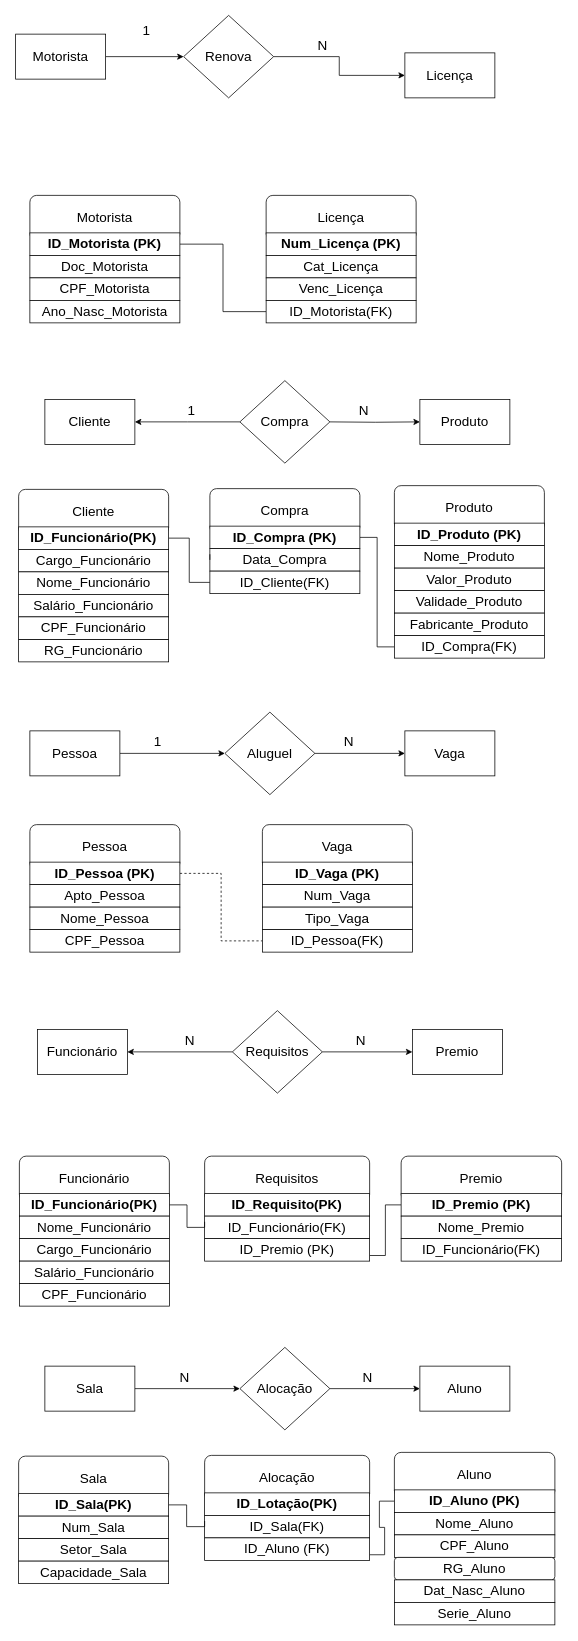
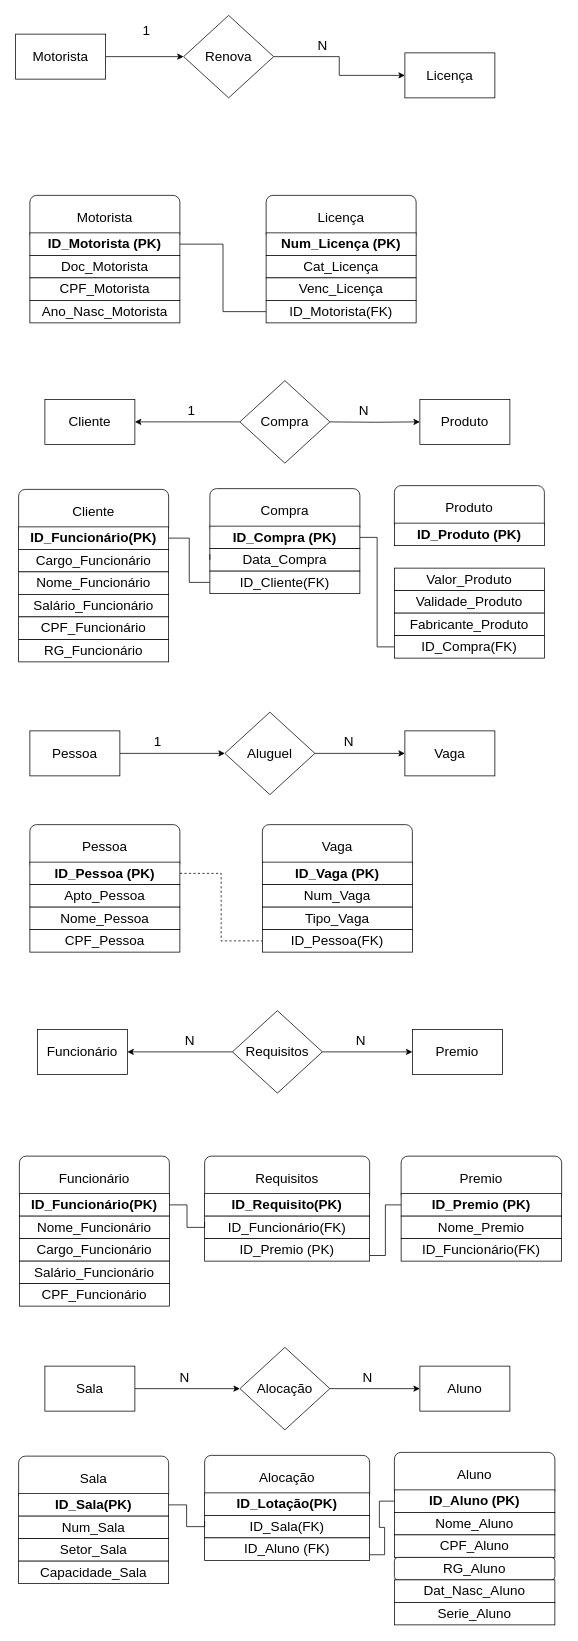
node "Nome_Produto": removed
